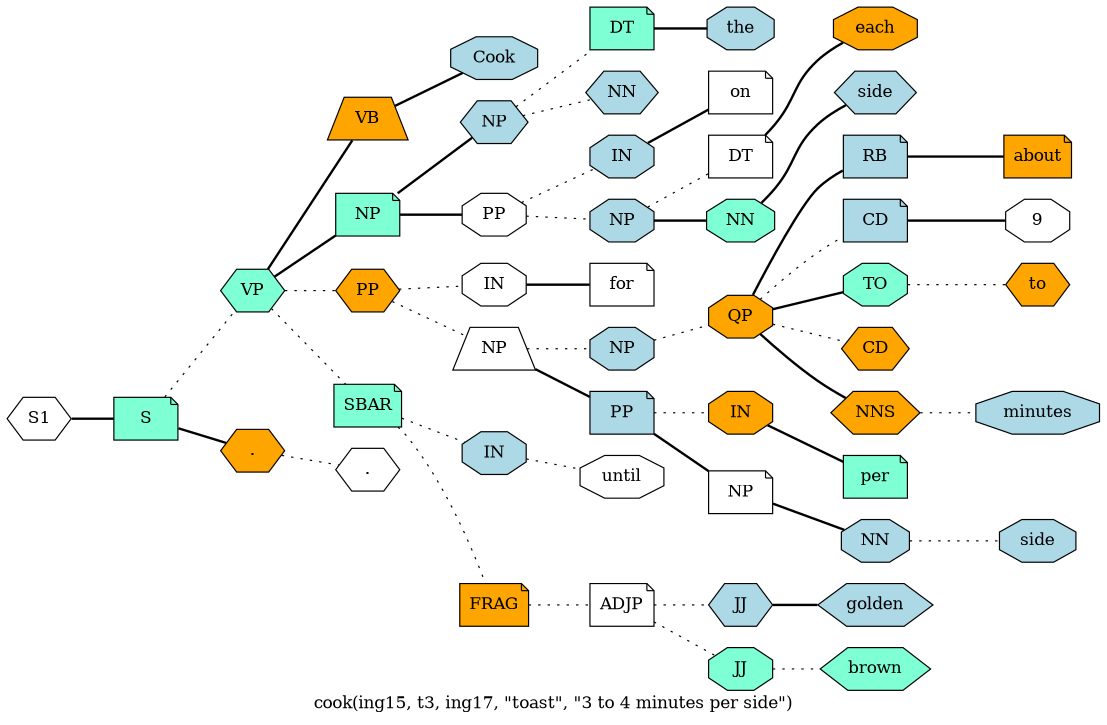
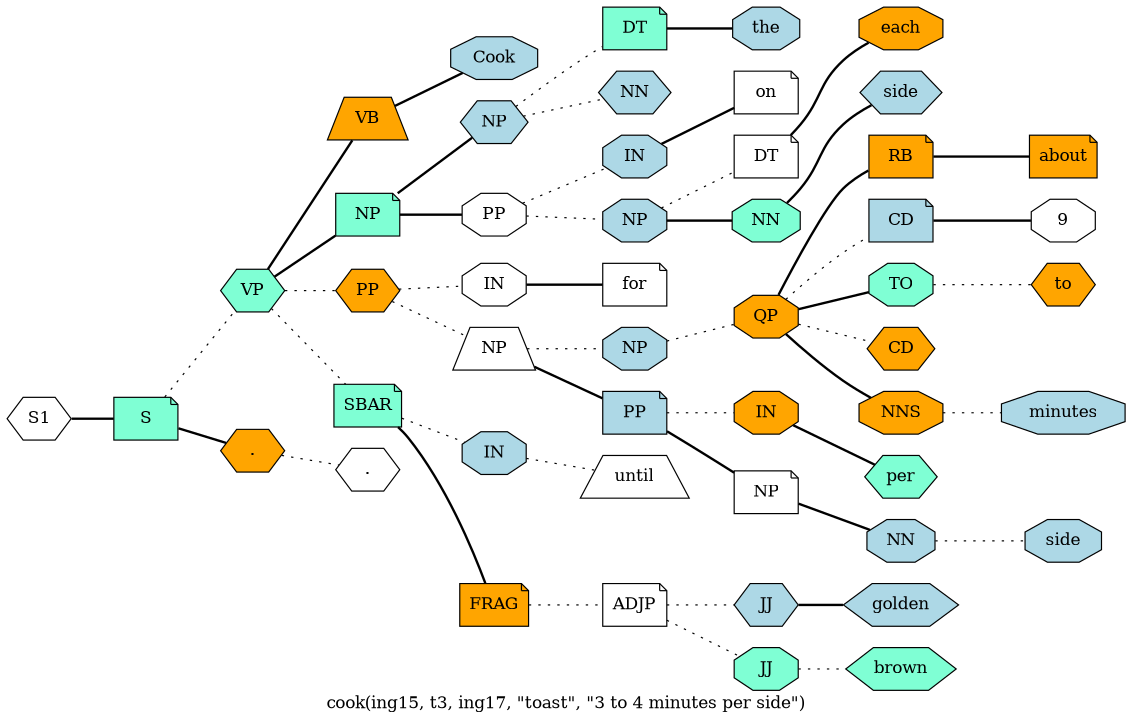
node "RB": fillcolor lightblue -> orange
node "NNS": shape hexagon -> octagon
node "until": shape octagon -> trapezium
node "per": shape note -> hexagon
edge "SBAR" -- "FRAG": style dotted -> bold
